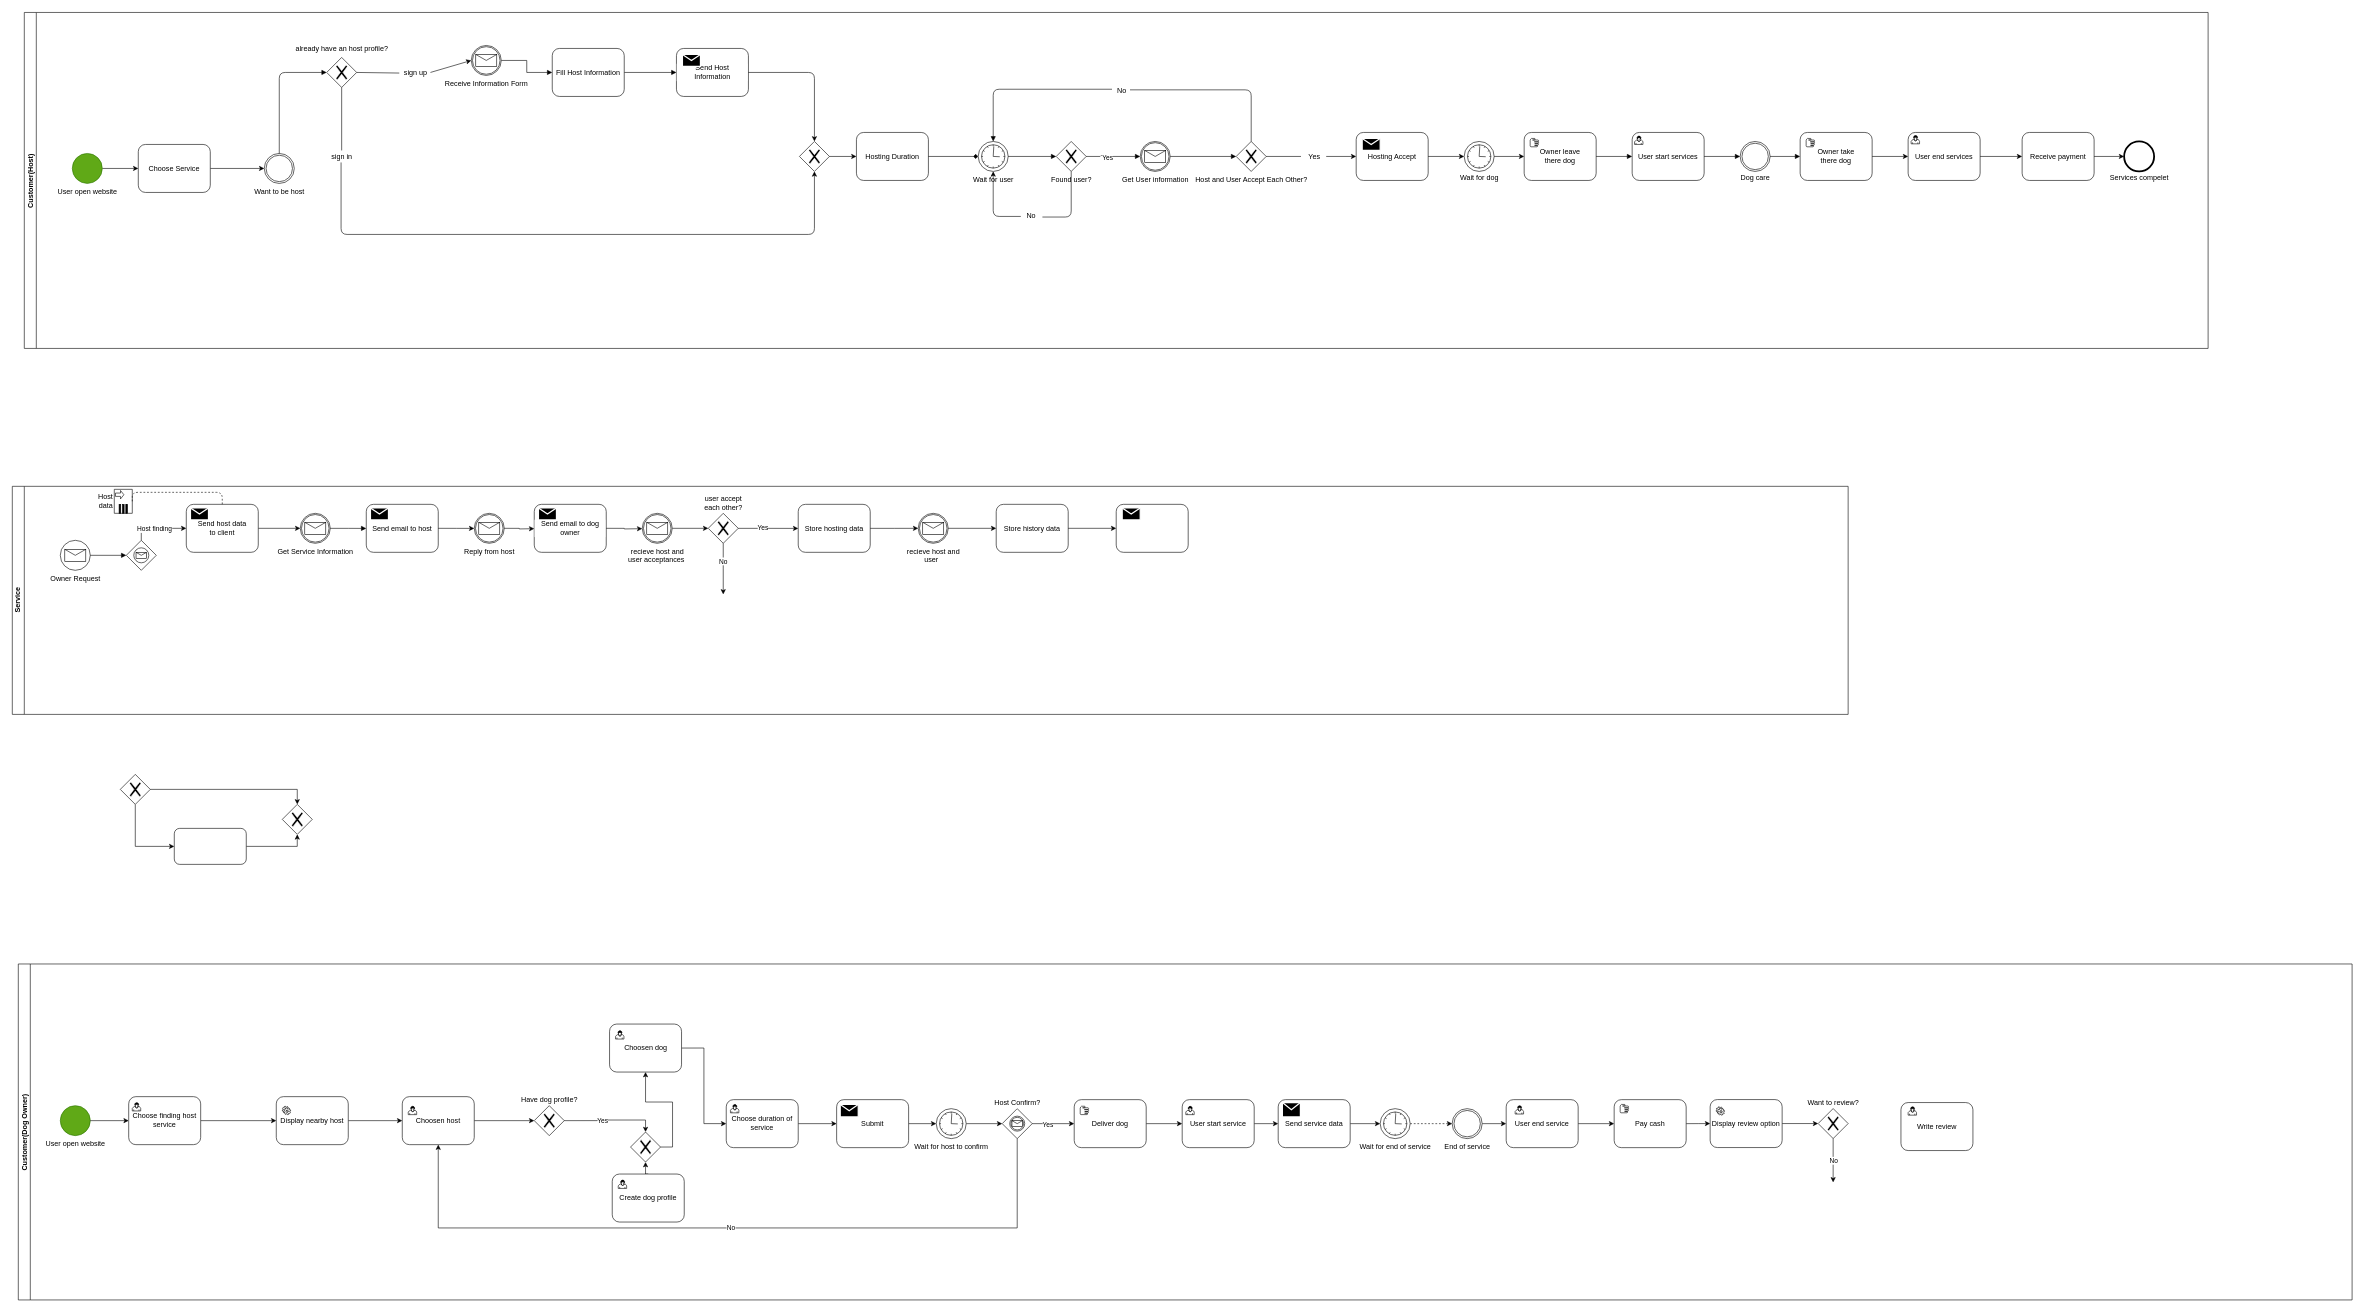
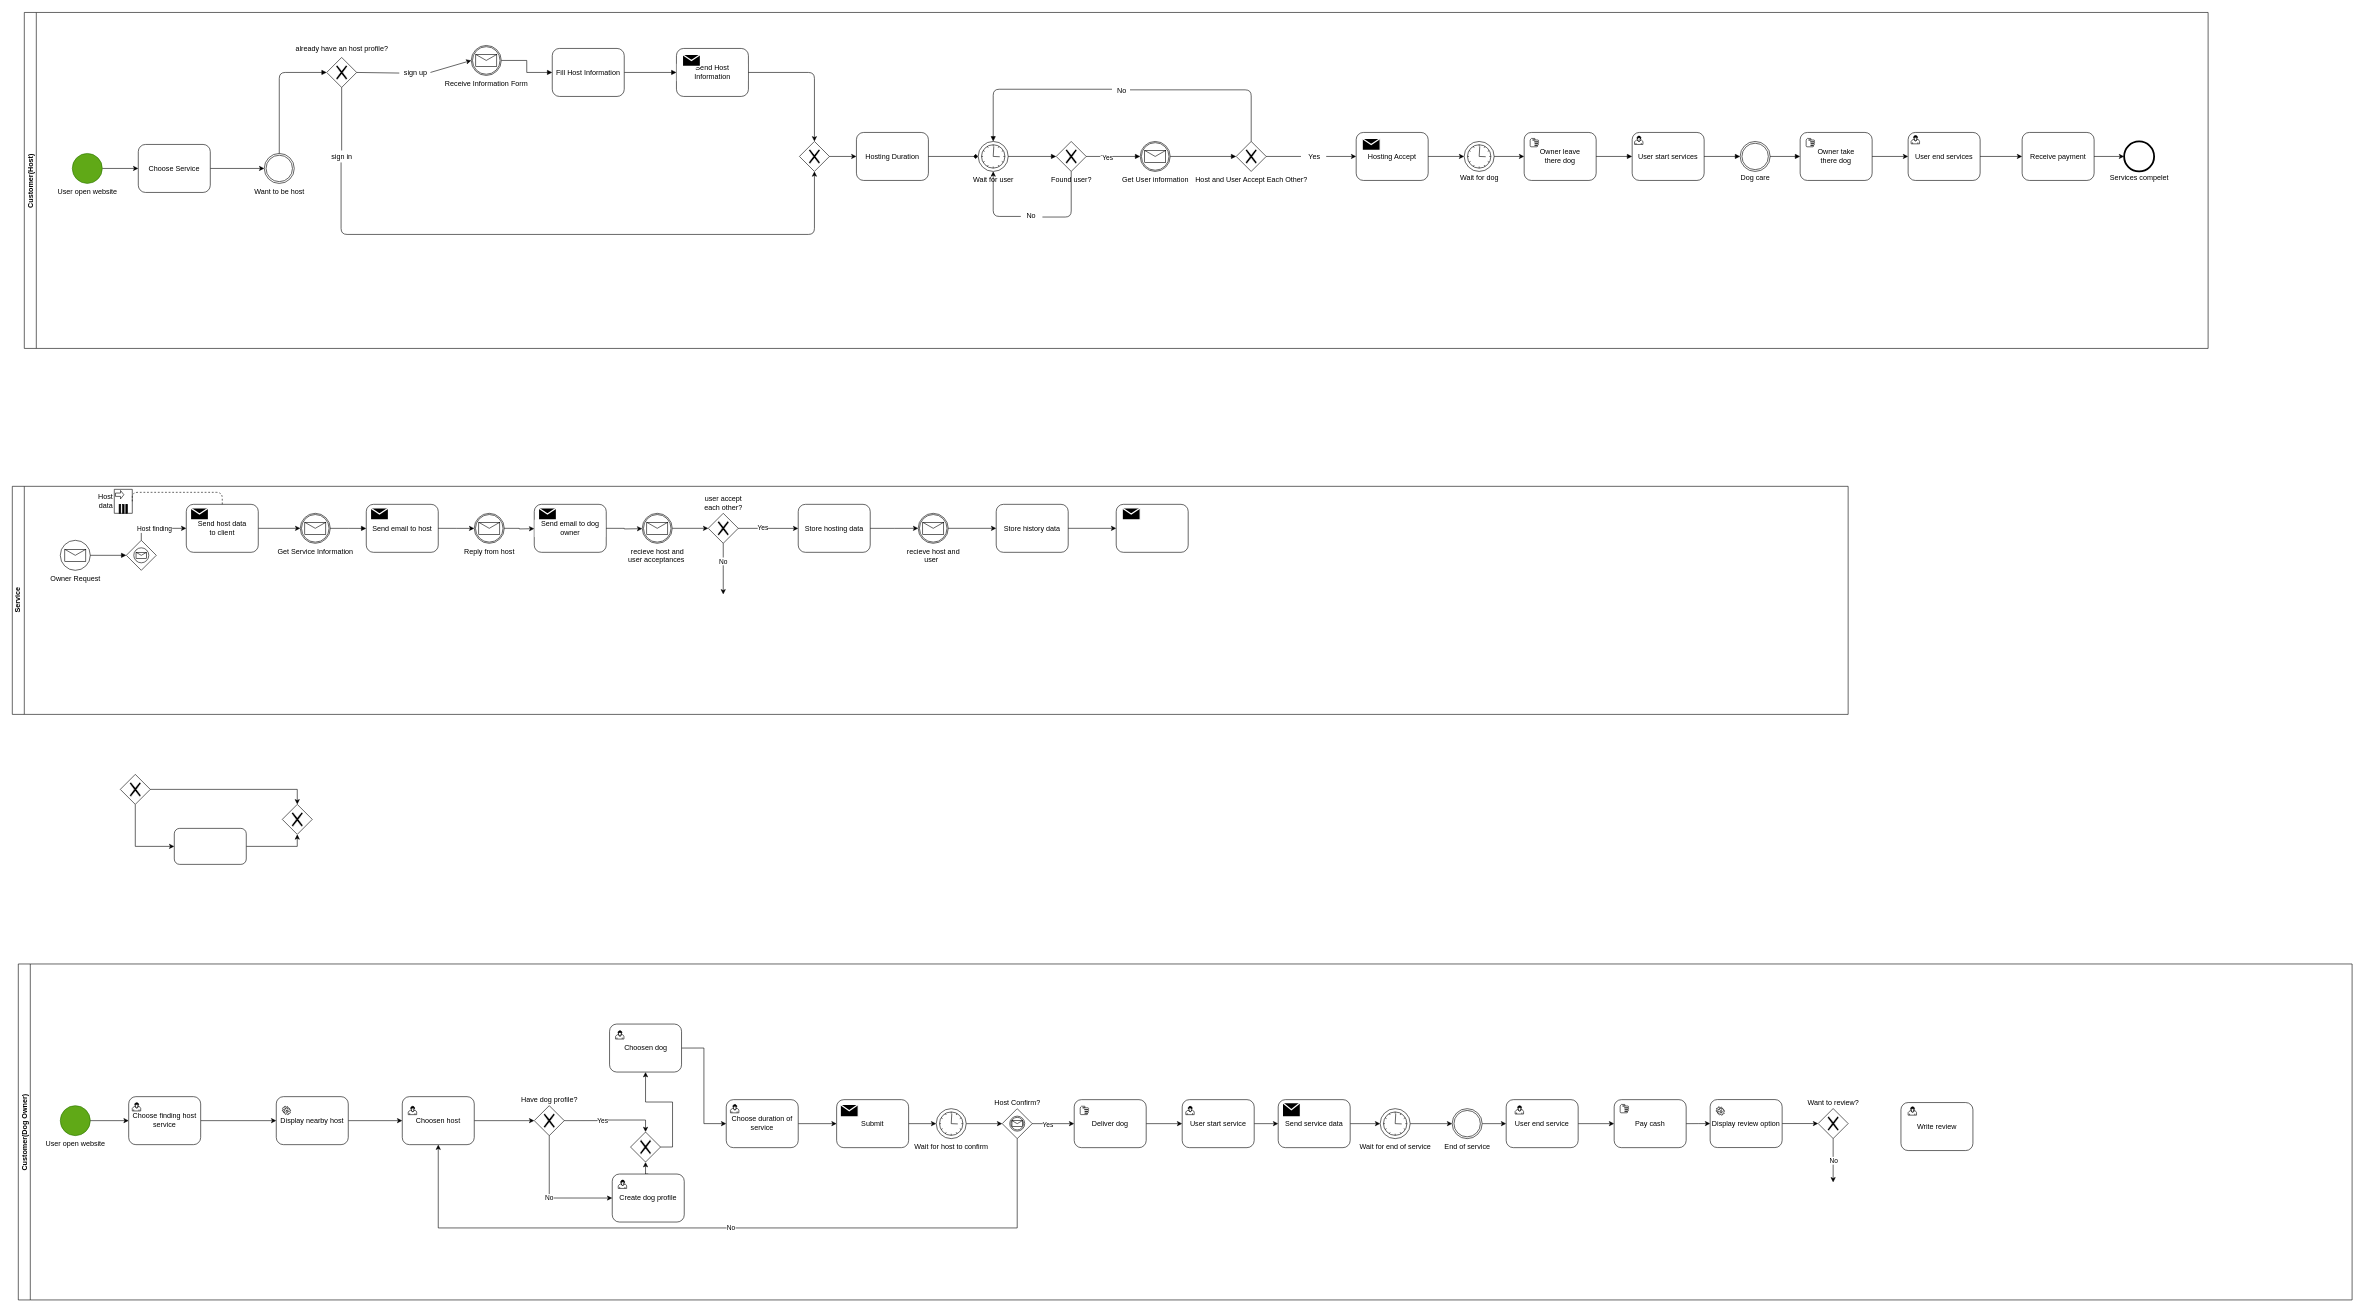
edge "Wait for end of service" -> "End of service": style dashed -> solid
edge "Have dog profile?" -> "Create dog profile": added, label "No"
